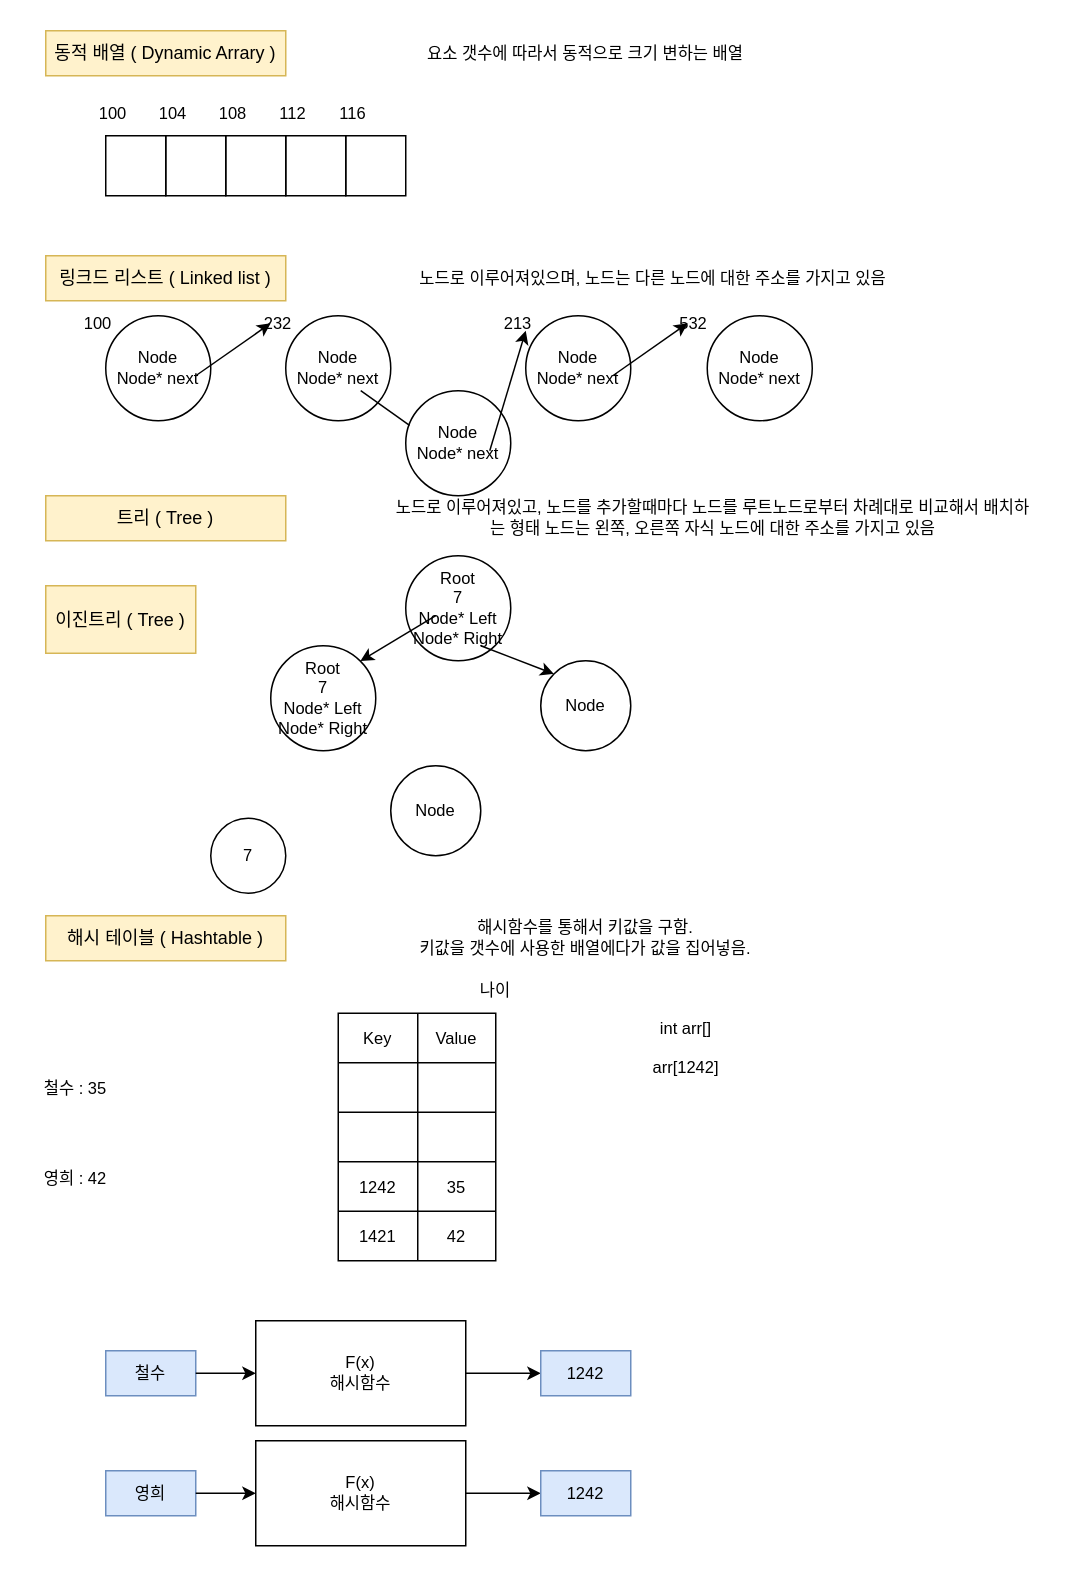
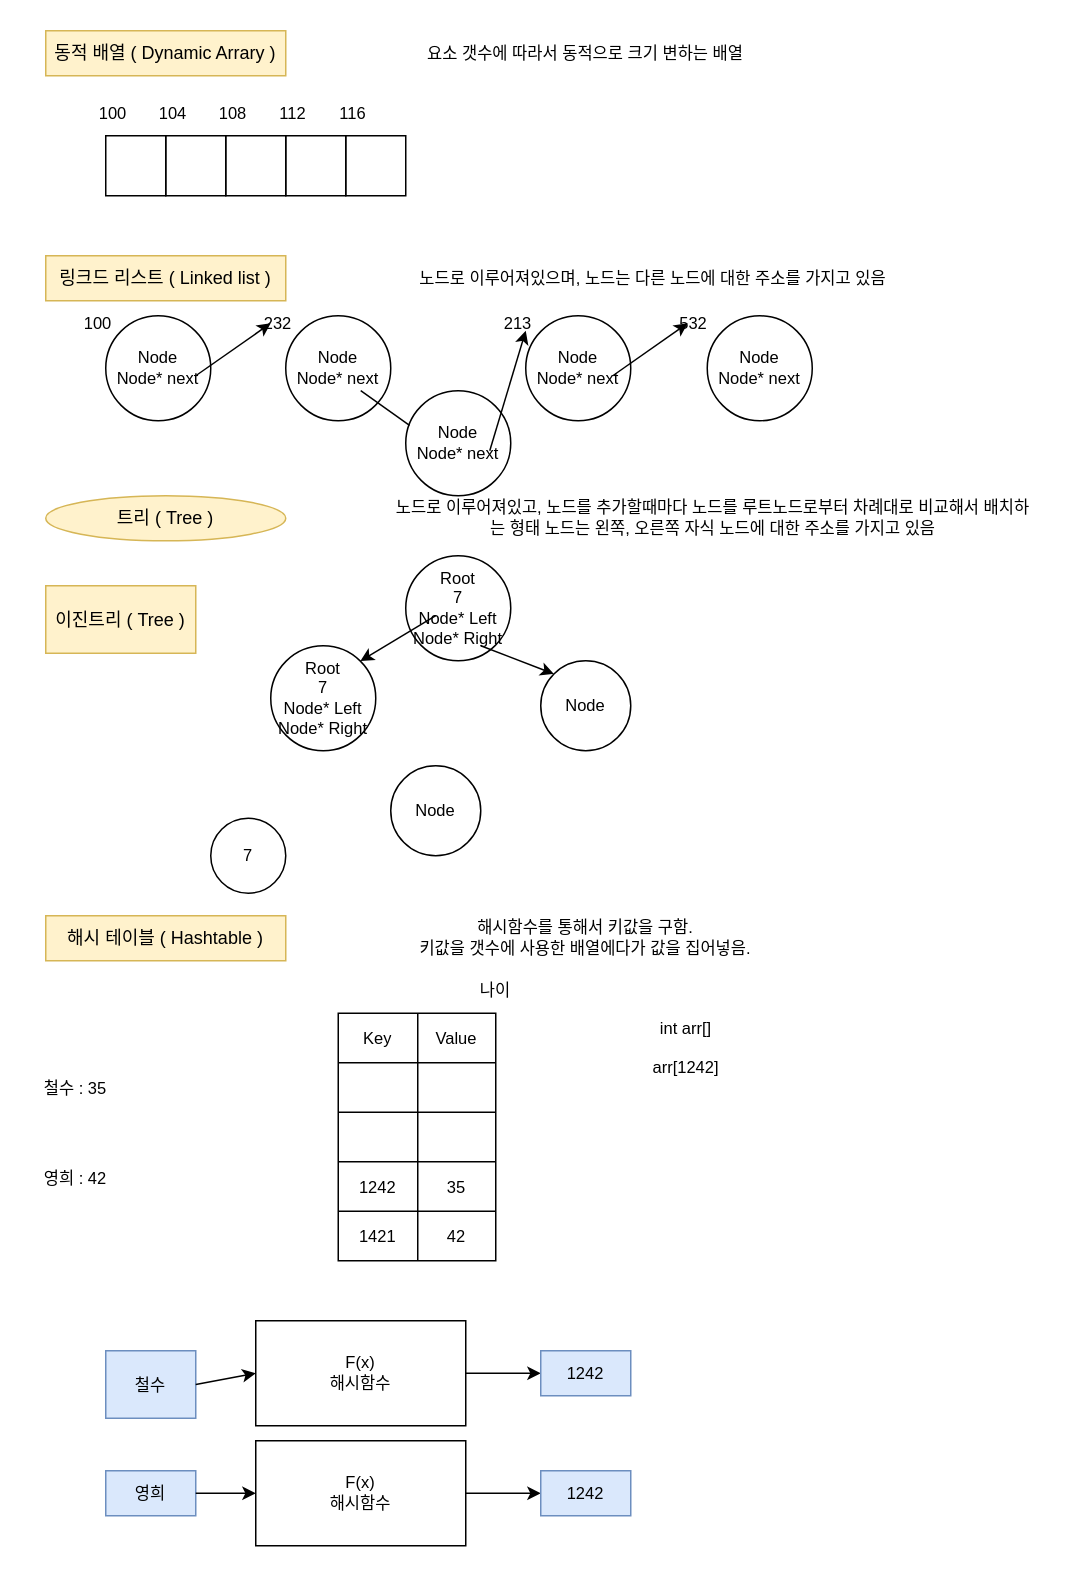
node "트리 ( Tree )": shape rectangle -> ellipse
node "철수": size 90x45 -> 90x68
